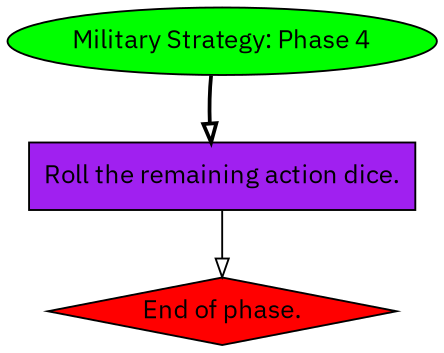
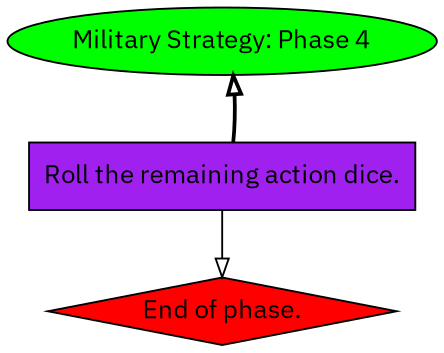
edge "Military Strategy: Phase 4" -> "Roll the remaining action dice.": reversed
